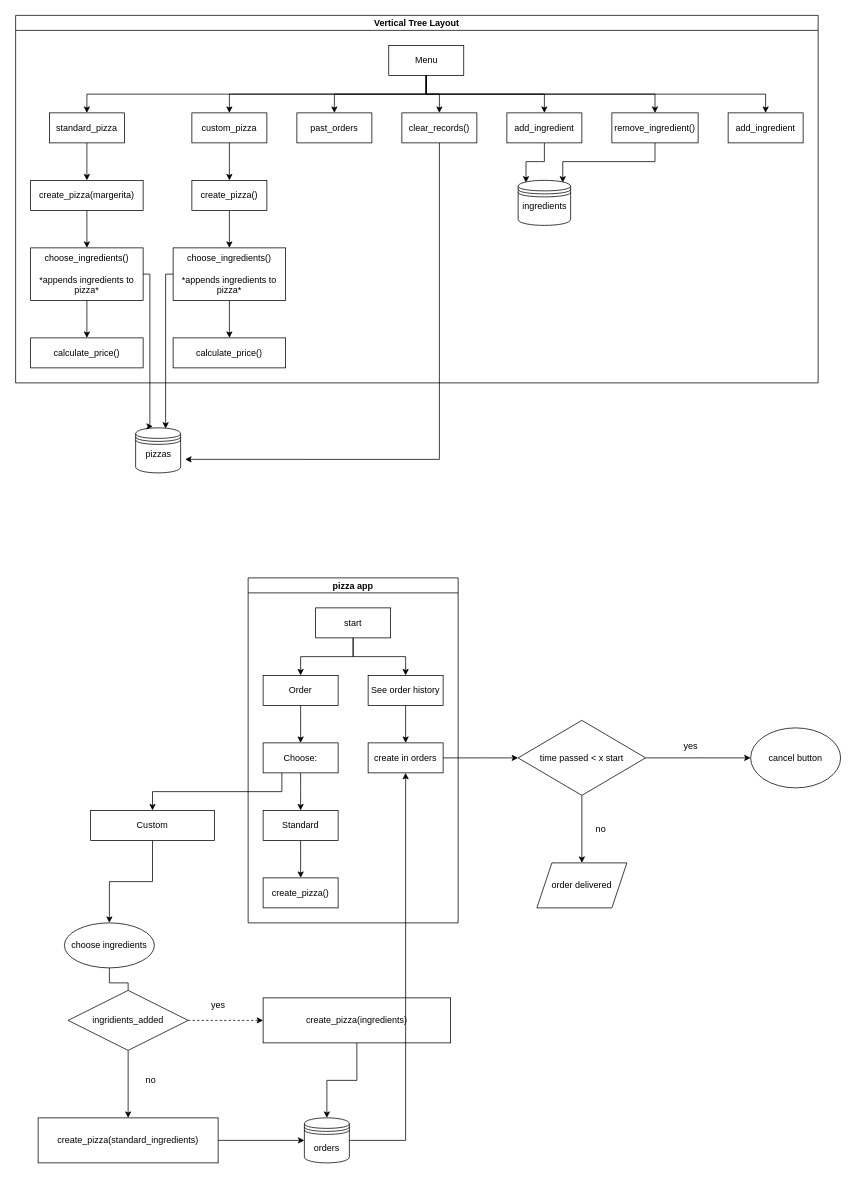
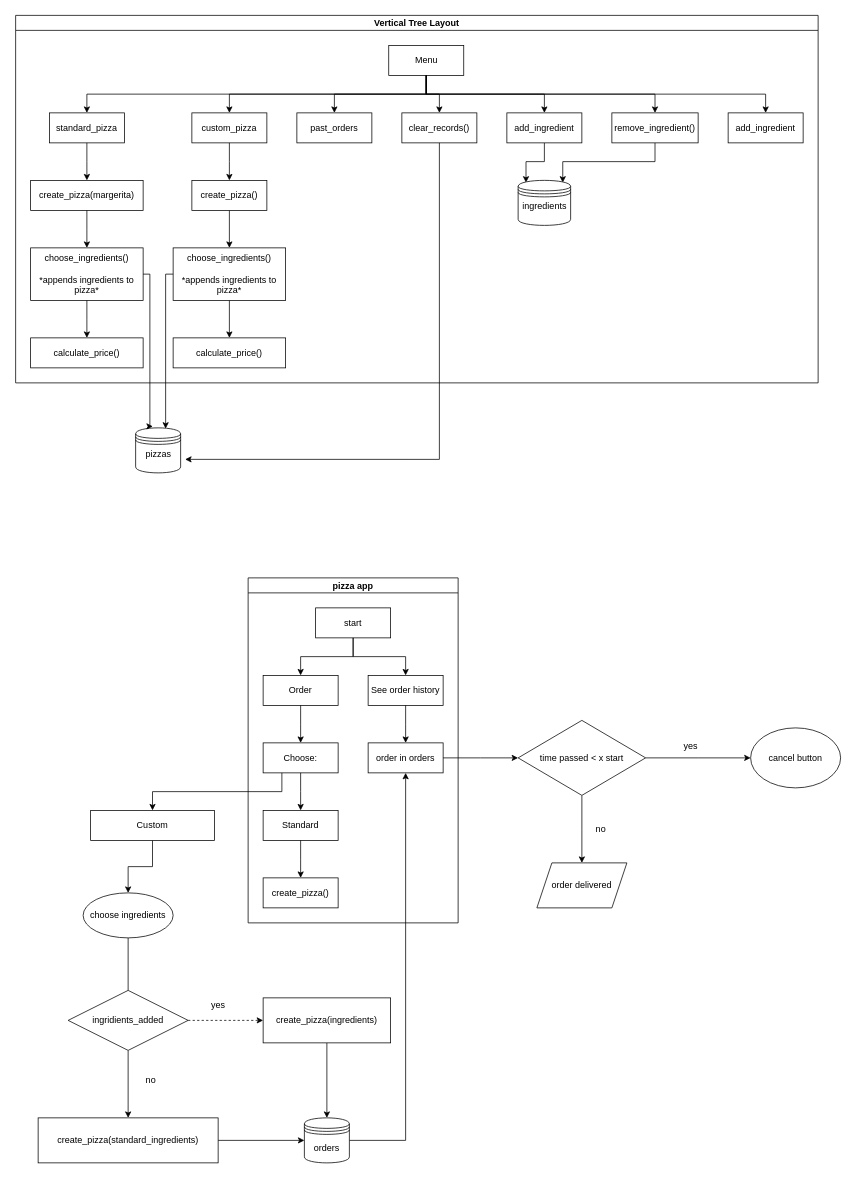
node "create in orders": label "create in orders" -> "order in orders"
node "choose ingredients": moved (109, 945) -> (128, 915)
node "create_pizza(ingredients)": size 188x45 -> 128x45
